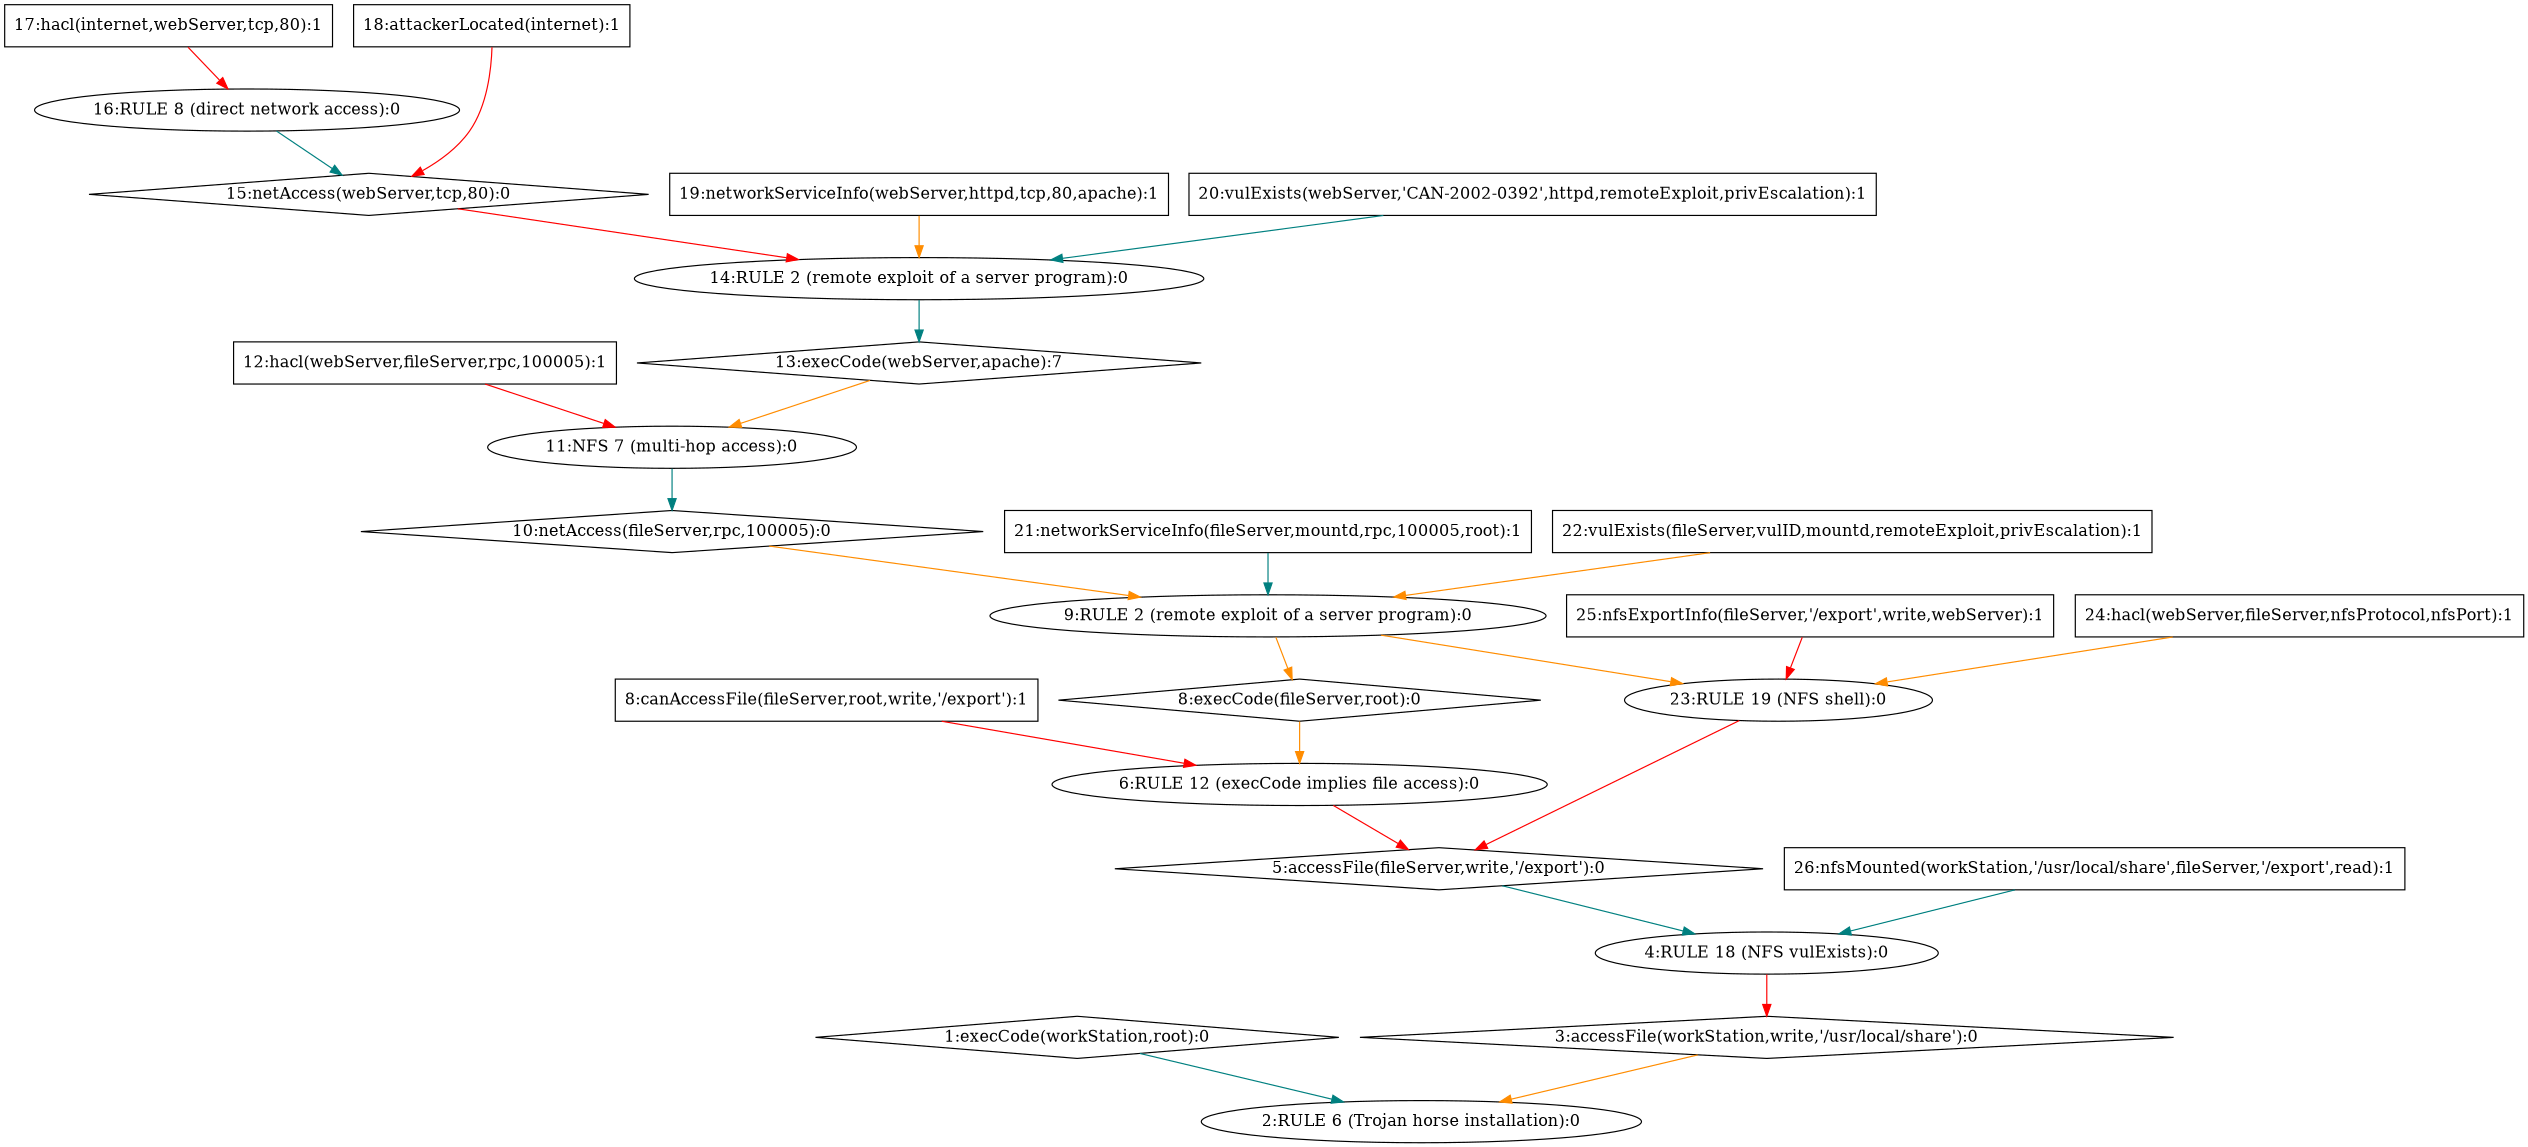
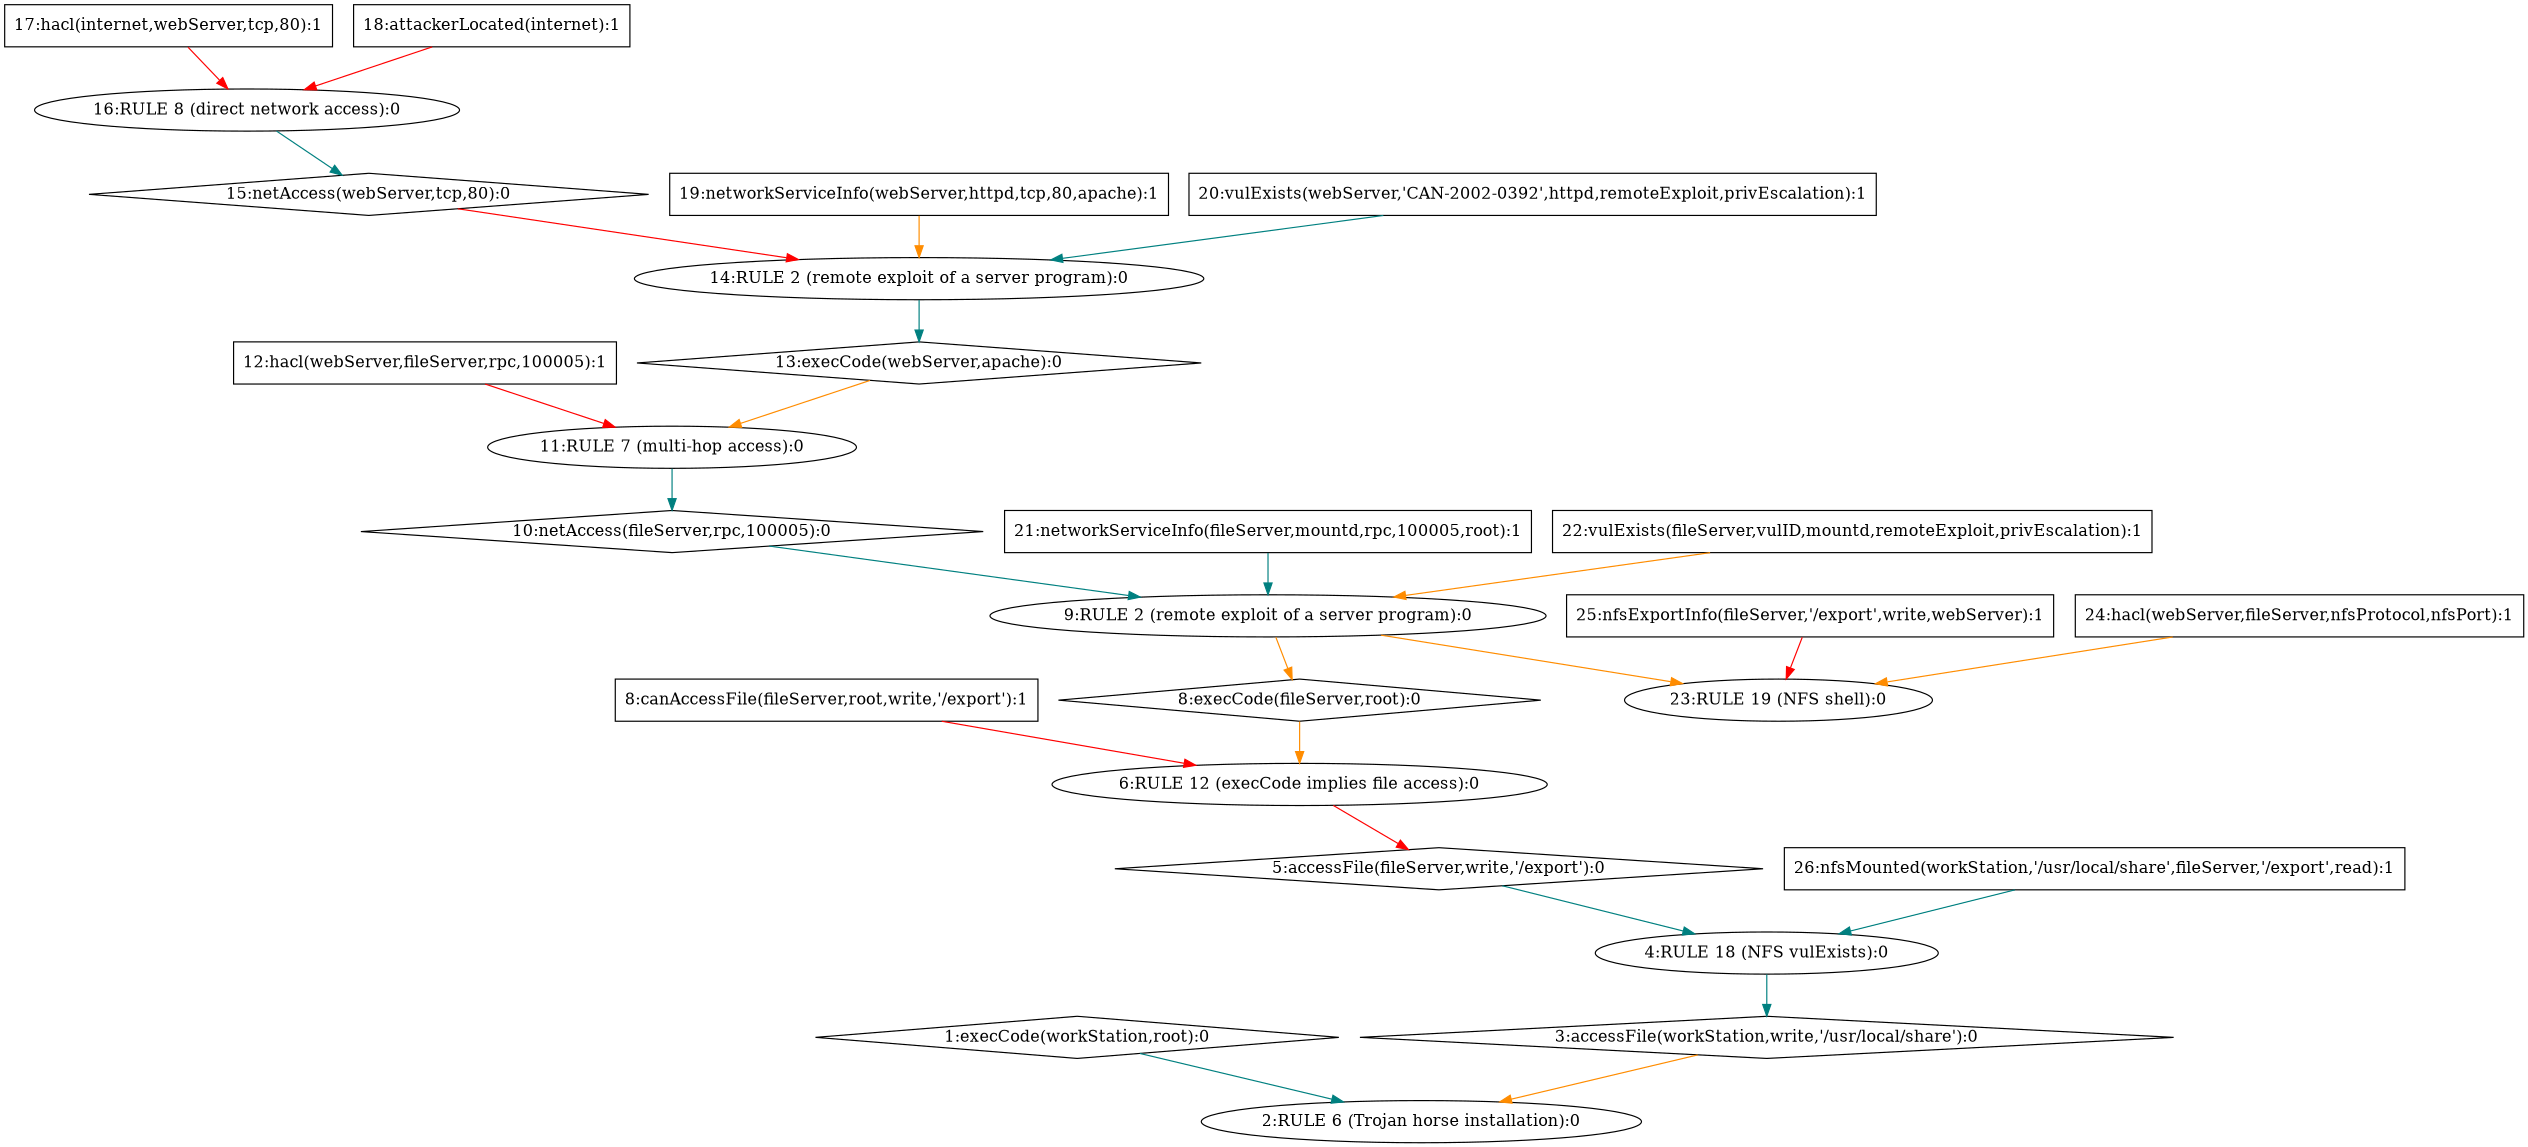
edge "18:attackerLocated(internet):1" -> "15:netAccess(webServer,tcp,80):0": now "18:attackerLocated(internet):1" -> "16:RULE 8 (direct network access):0"
node "13:execCode(webServer,apache):7": label "13:execCode(webServer,apache):7" -> "13:execCode(webServer,apache):0"
node "11:NFS 7 (multi-hop access):0": label "11:NFS 7 (multi-hop access):0" -> "11:RULE 7 (multi-hop access):0"
edge "10:netAccess(fileServer,rpc,100005):0" -> "9:RULE 2 (remote exploit of a server program):0": color darkorange -> teal
edge "23:RULE 19 (NFS shell):0" -> "5:accessFile(fileServer,write,'/export'):0": removed
edge "4:RULE 18 (NFS vulExists):0" -> "3:accessFile(workStation,write,'/usr/local/share'):0": color red -> teal
